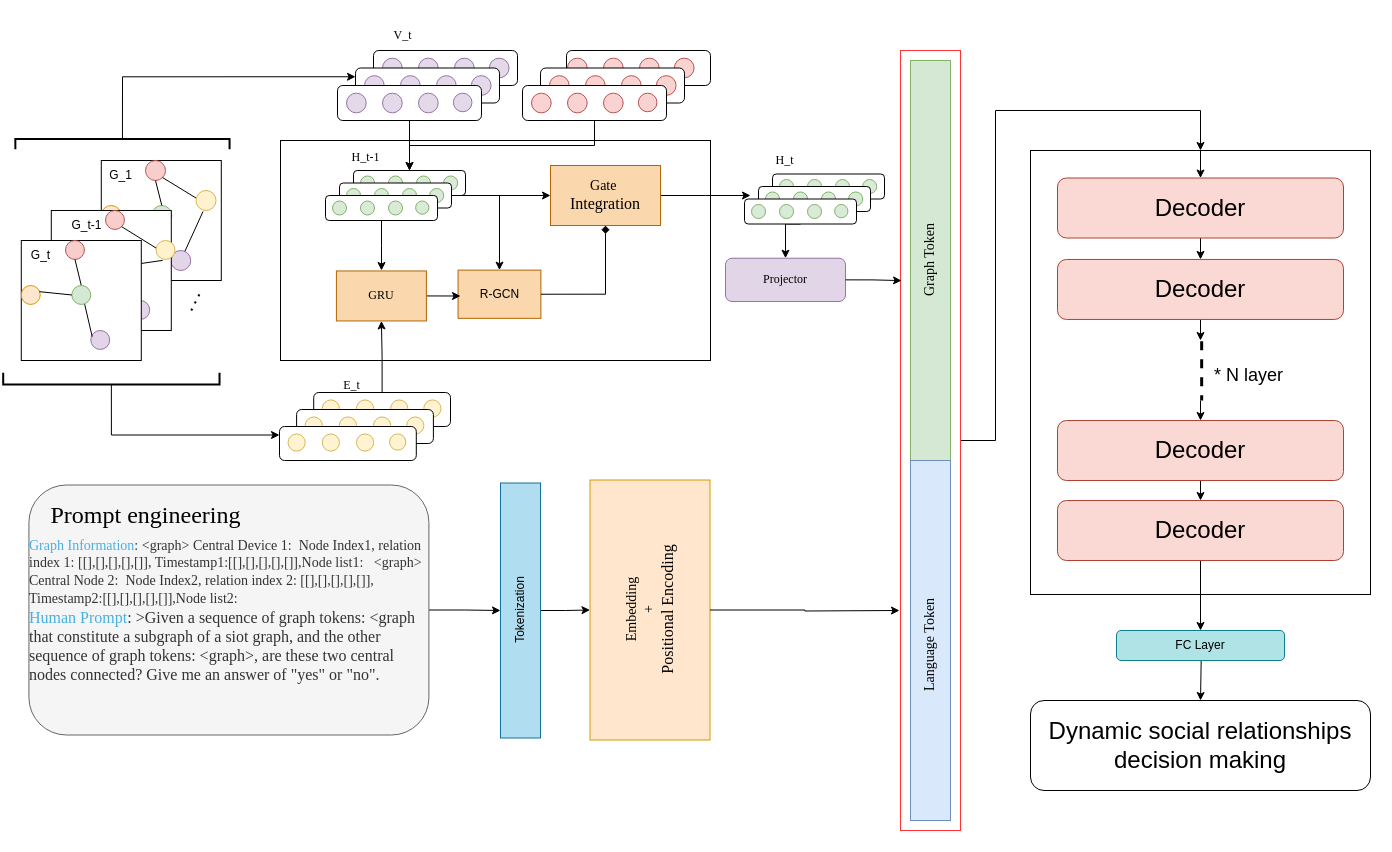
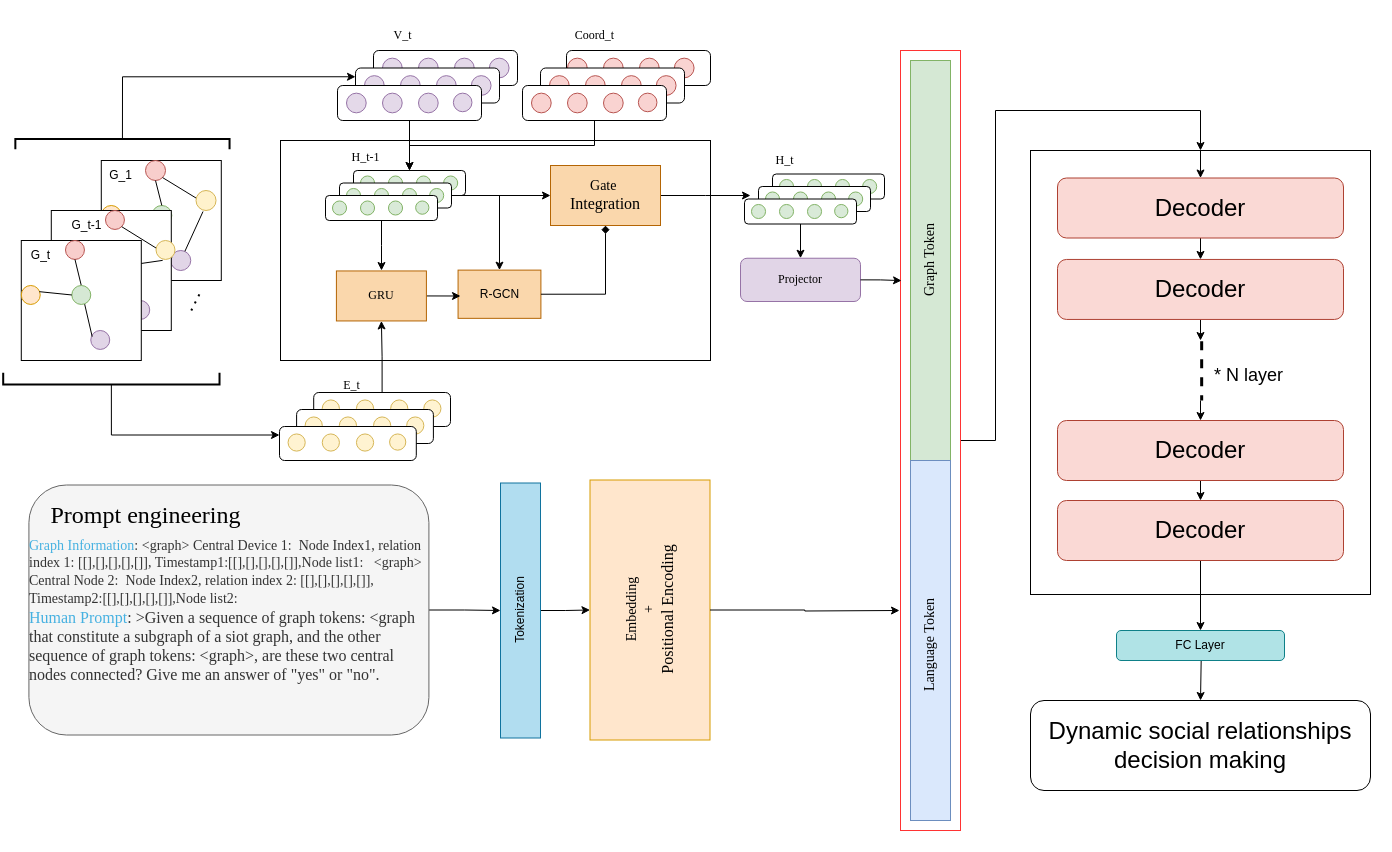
node "Coord_t": added
node "Projector": moved (786, 280) -> (801, 280)
